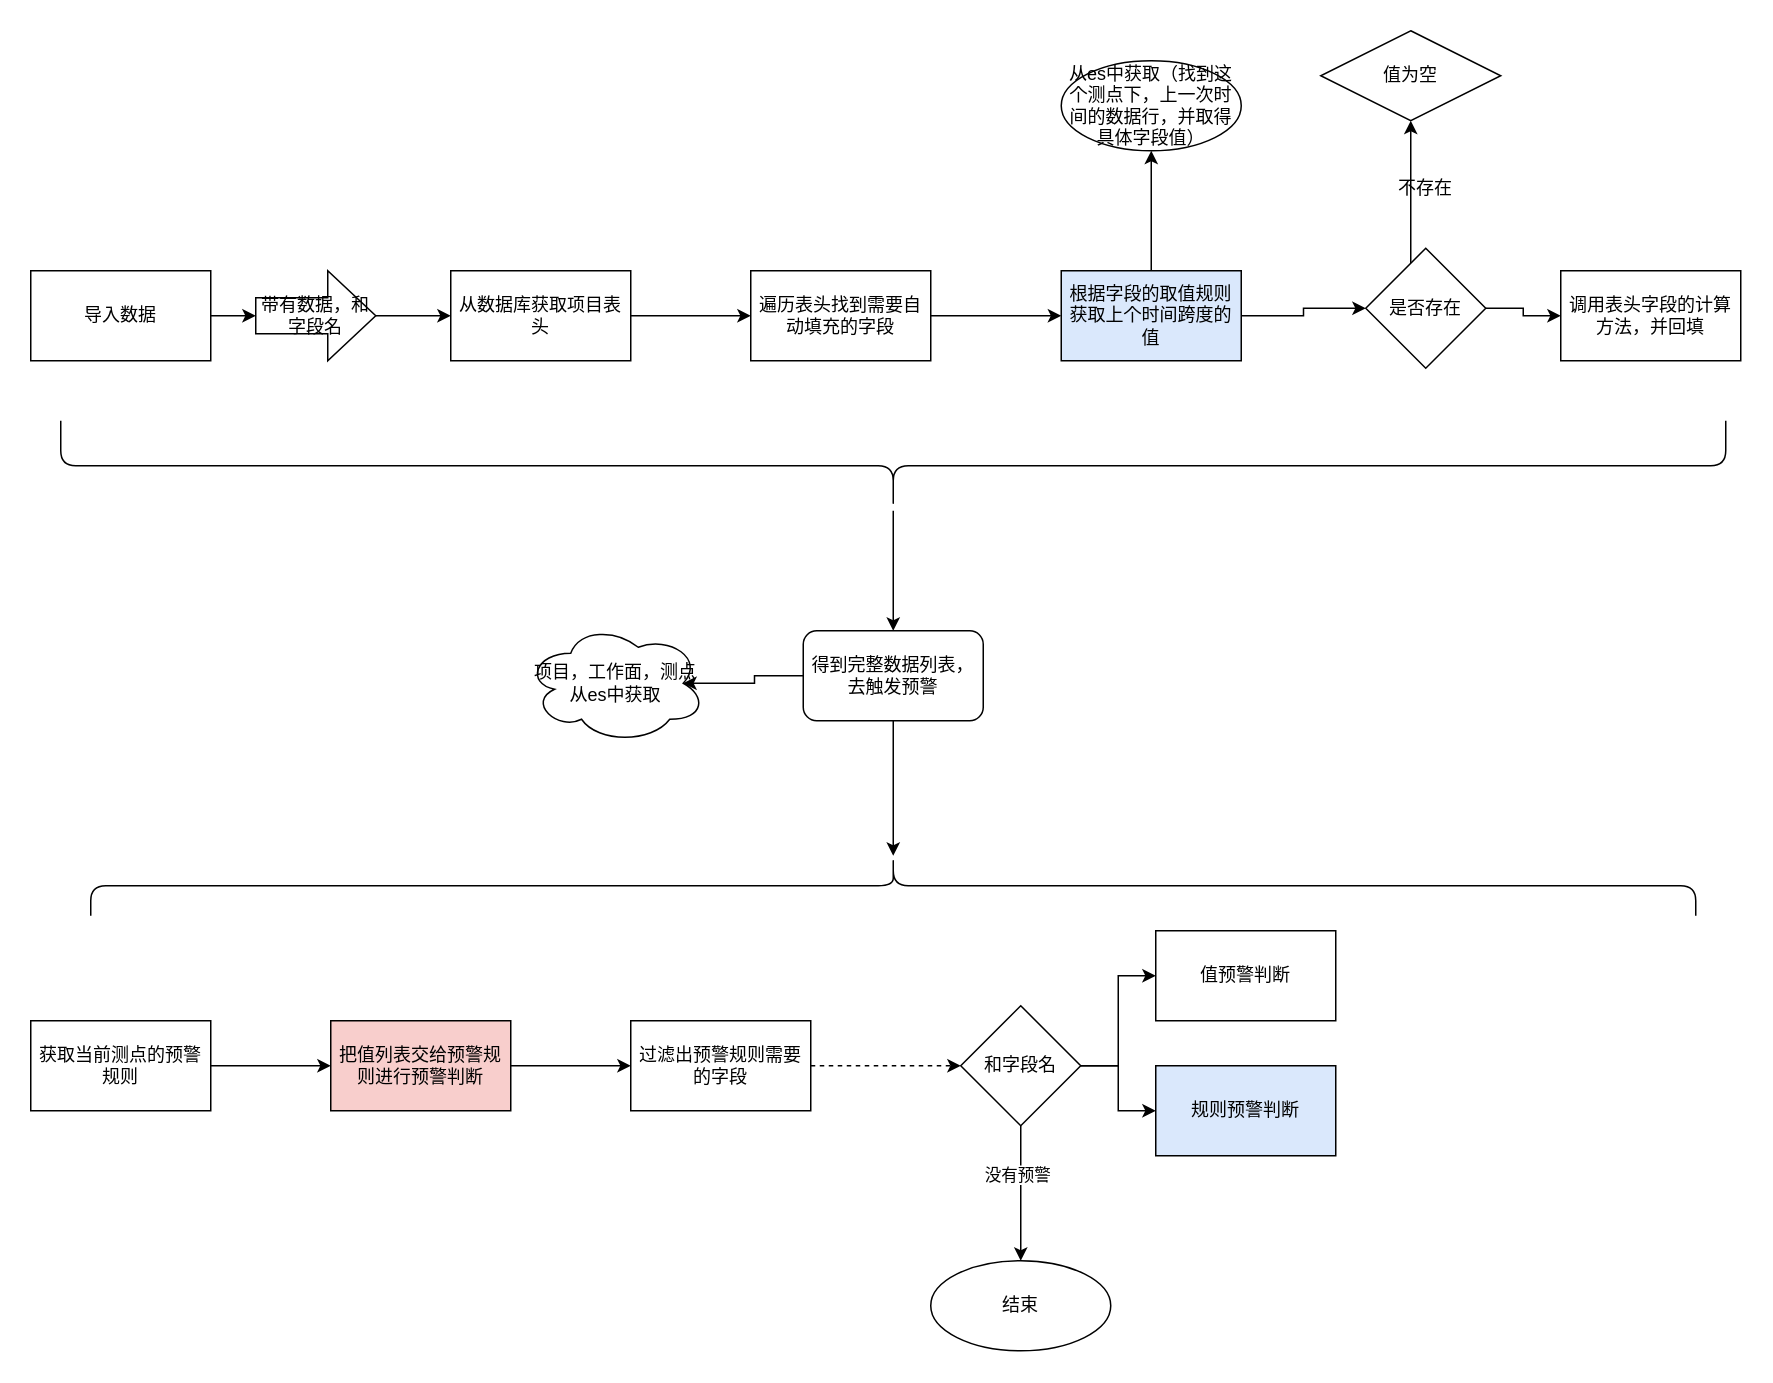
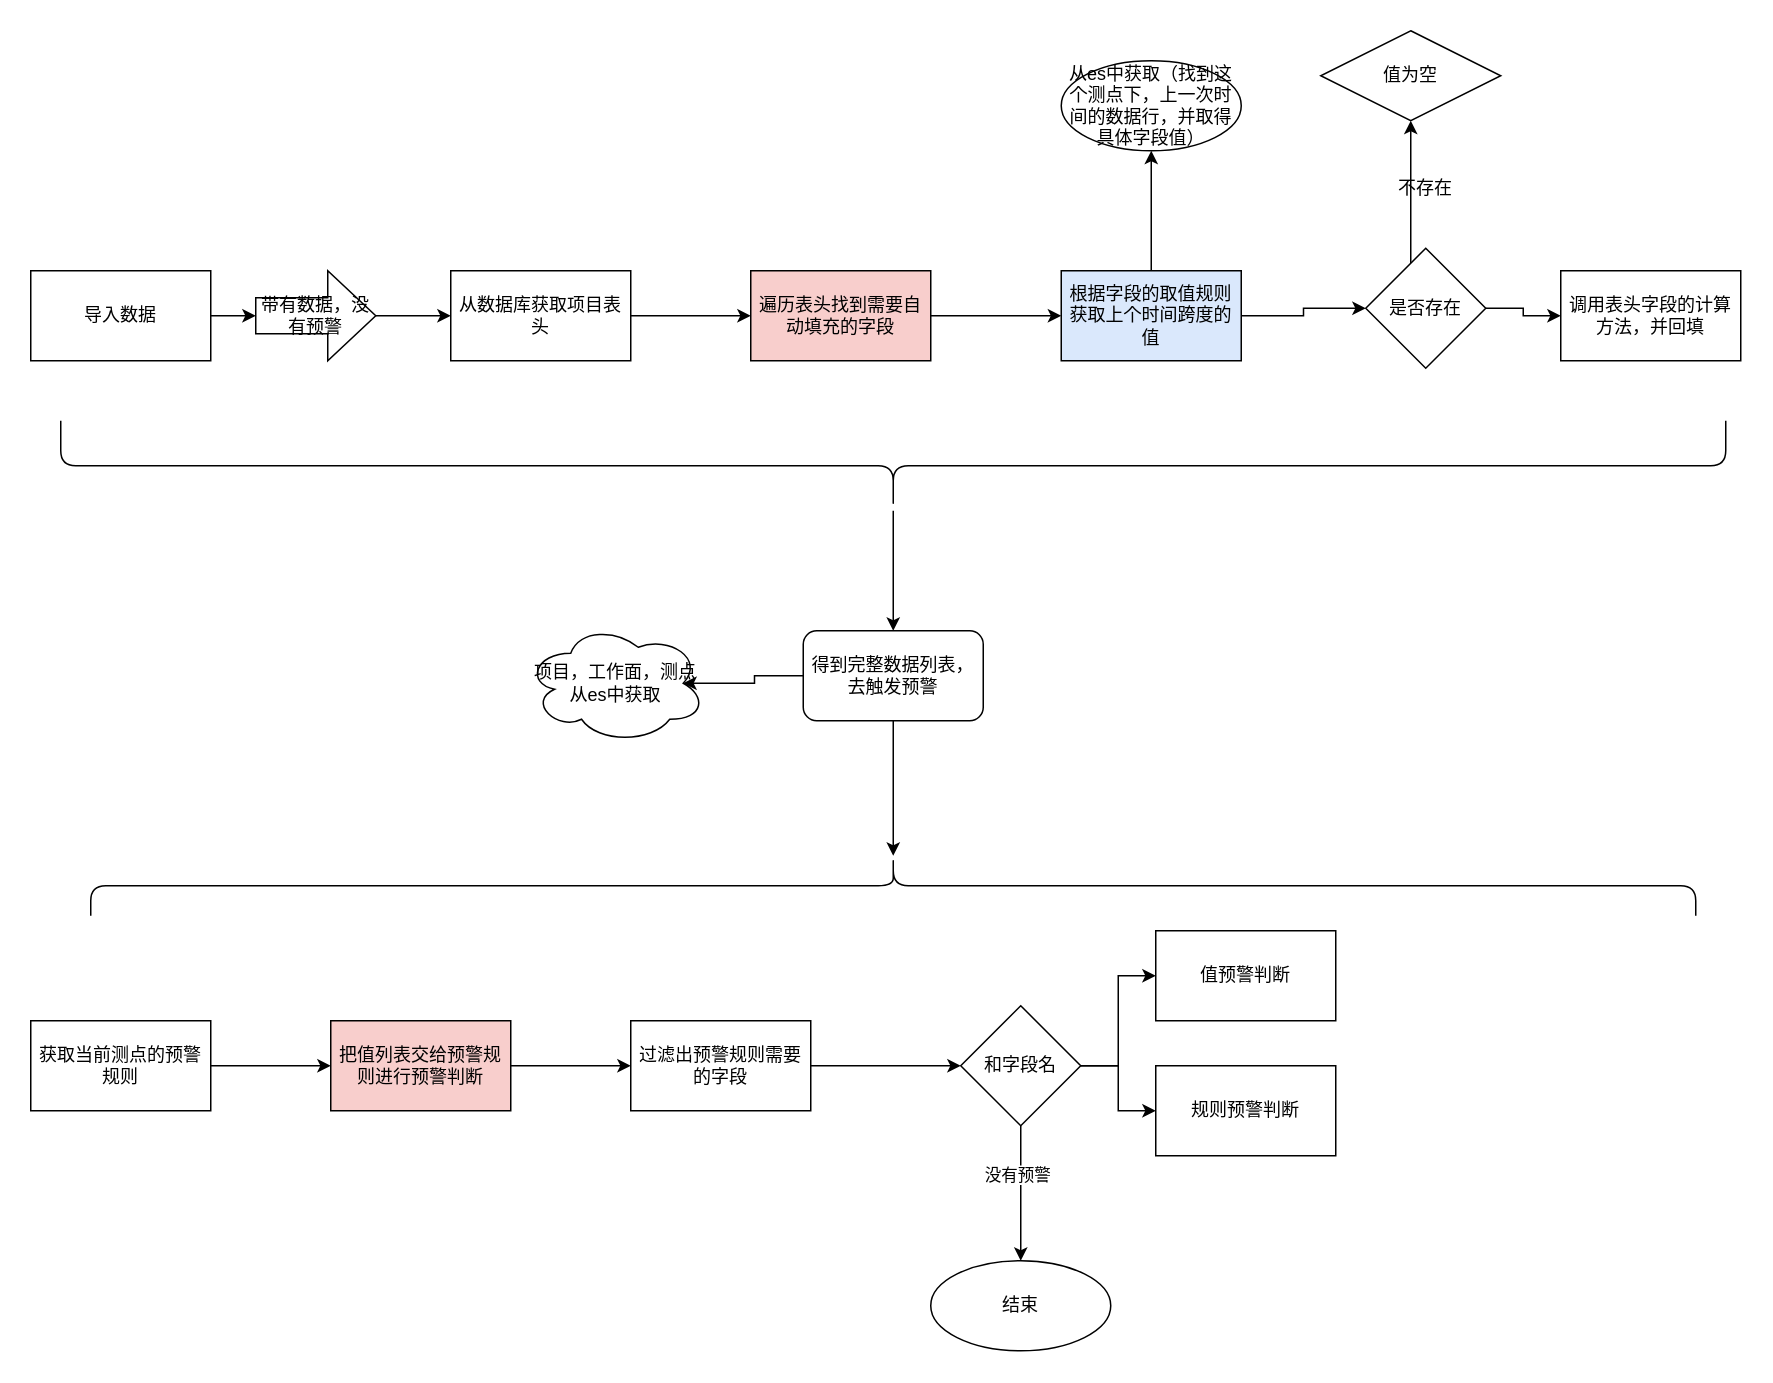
node "带有数据，和字段名": label "带有数据，和字段名" -> "带有数据，没有预警"
node "遍历表头找到需要自动填充的字段": fillcolor #ffffff -> #f8cecc
edge "过滤出预警规则需要的字段" -> "和字段名": style dashed -> solid
node "规则预警判断": fillcolor #dae8fc -> #ffffff
